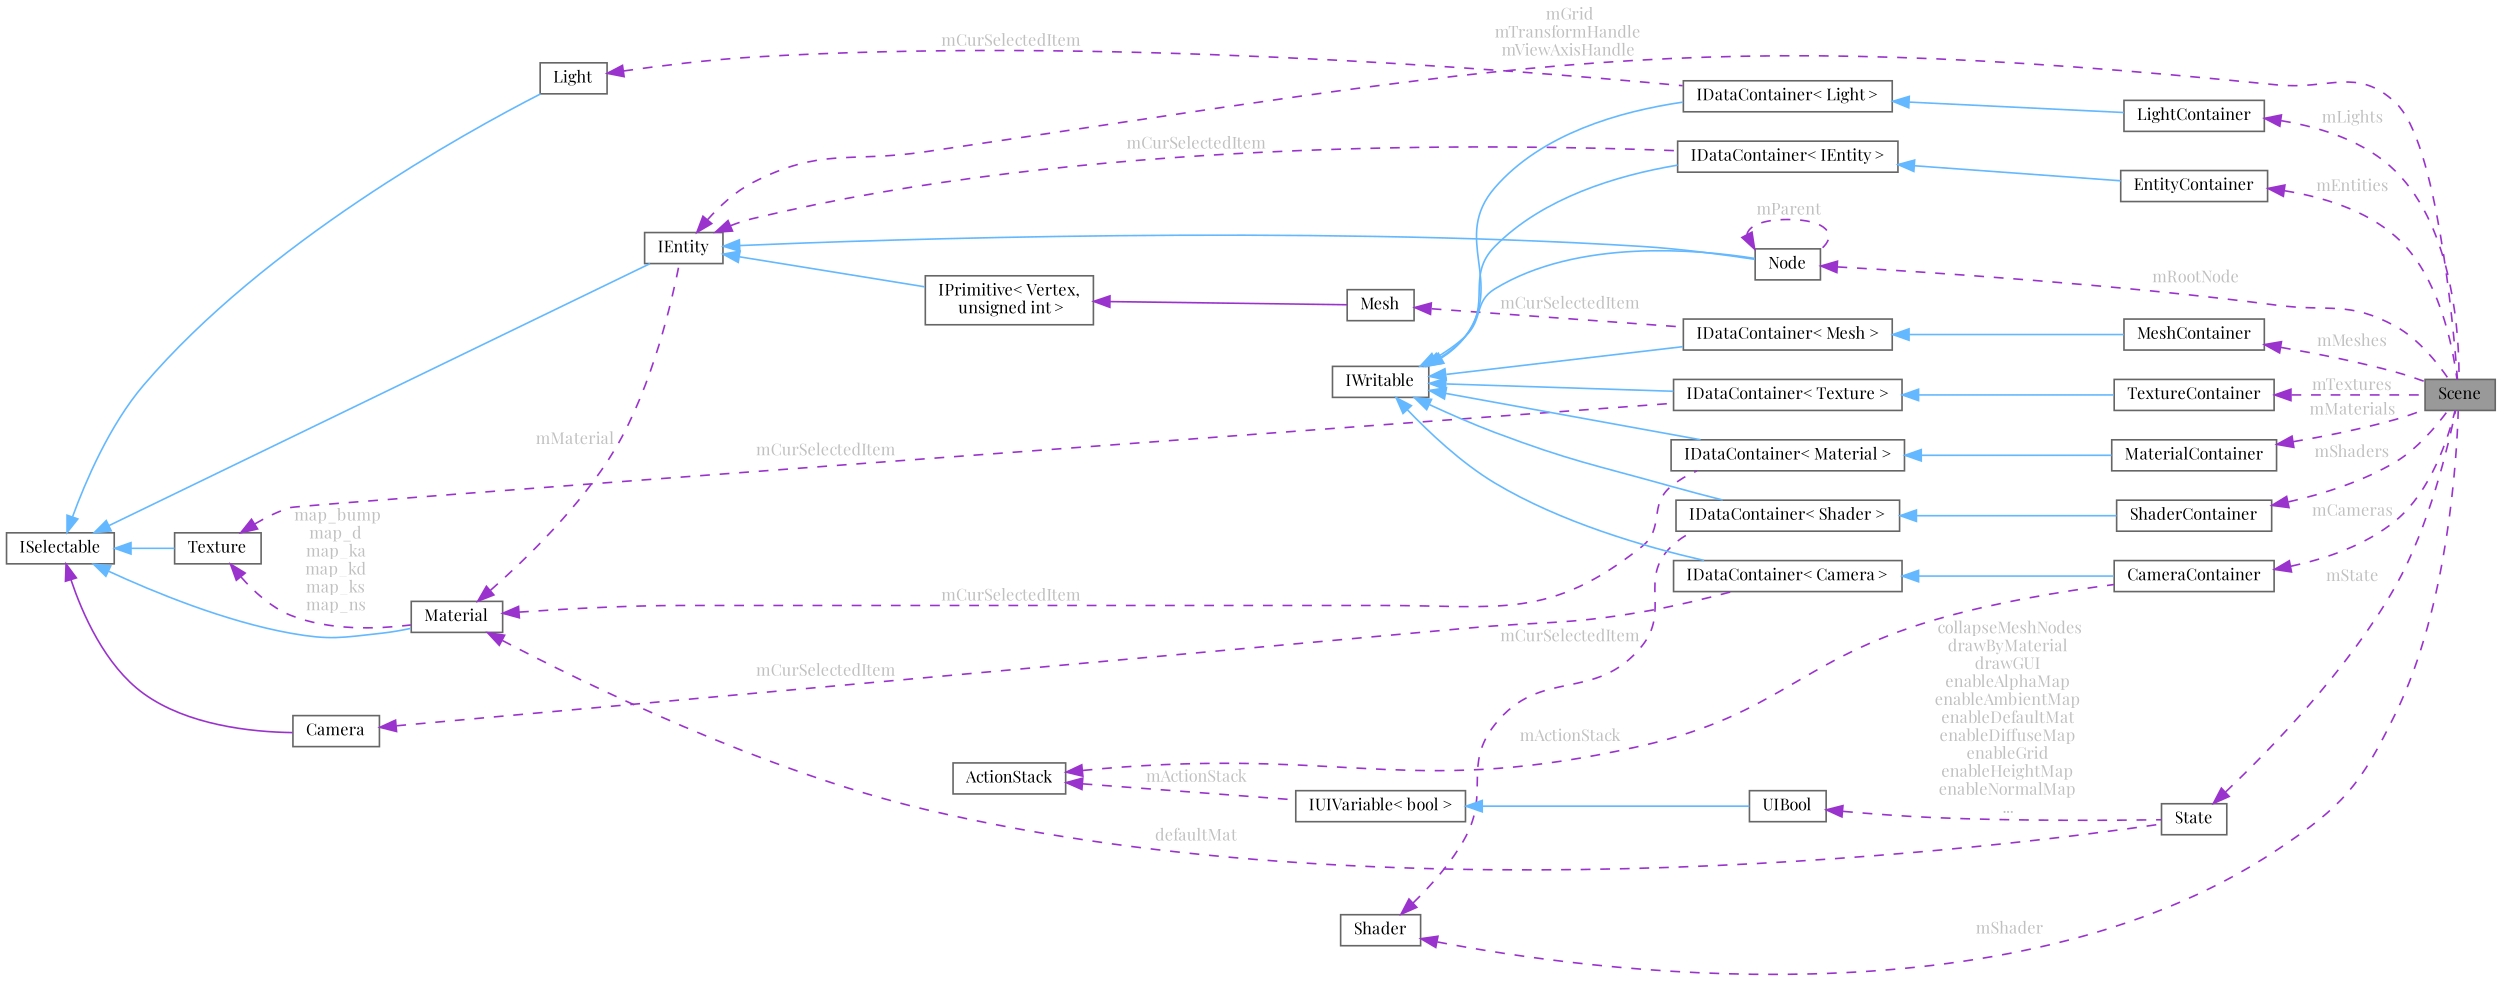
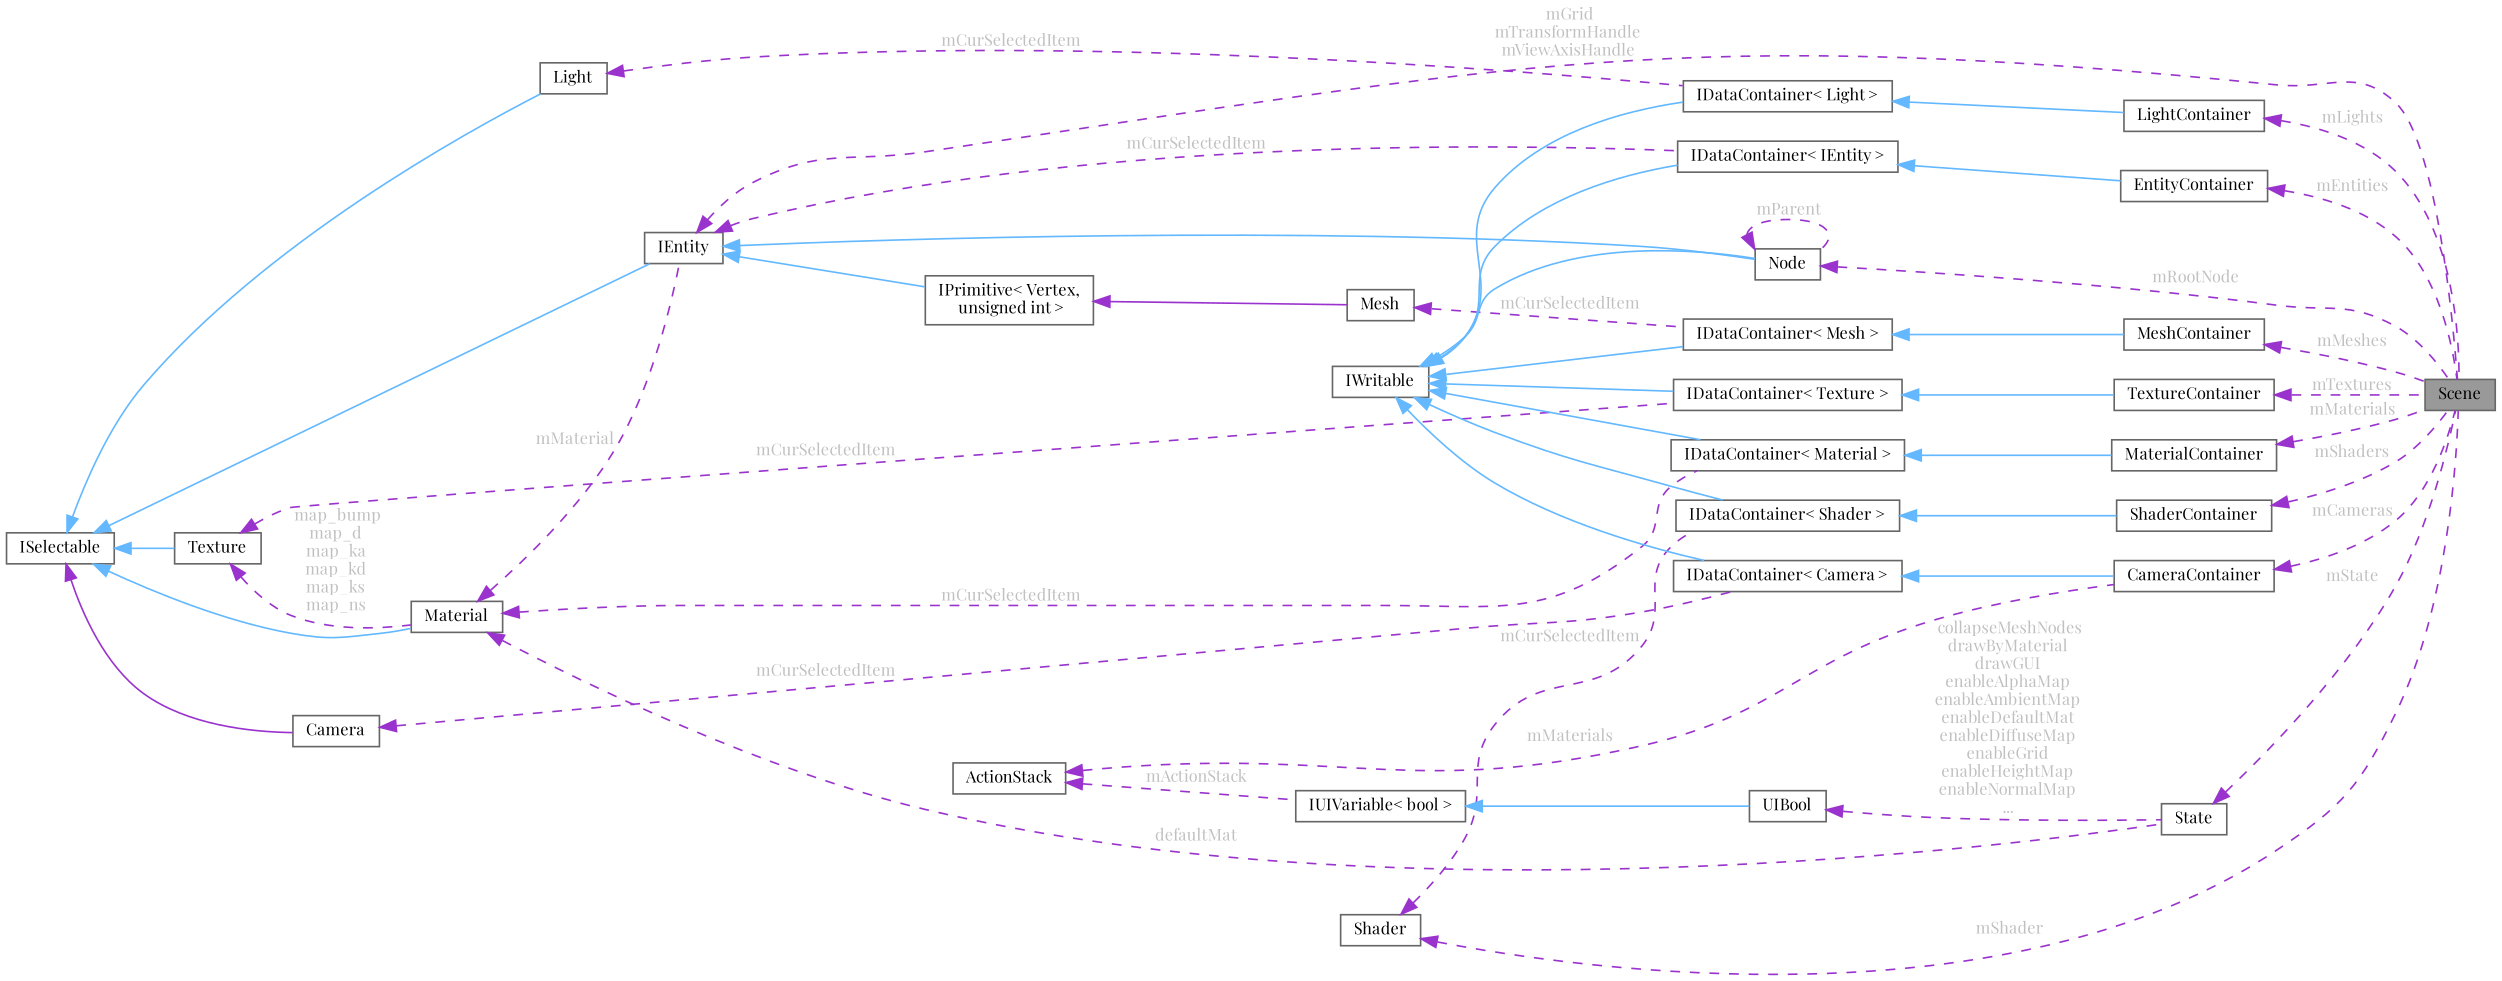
edge "CameraContainer" -> "ActionStack": label " mActionStack" -> " mMaterials"
